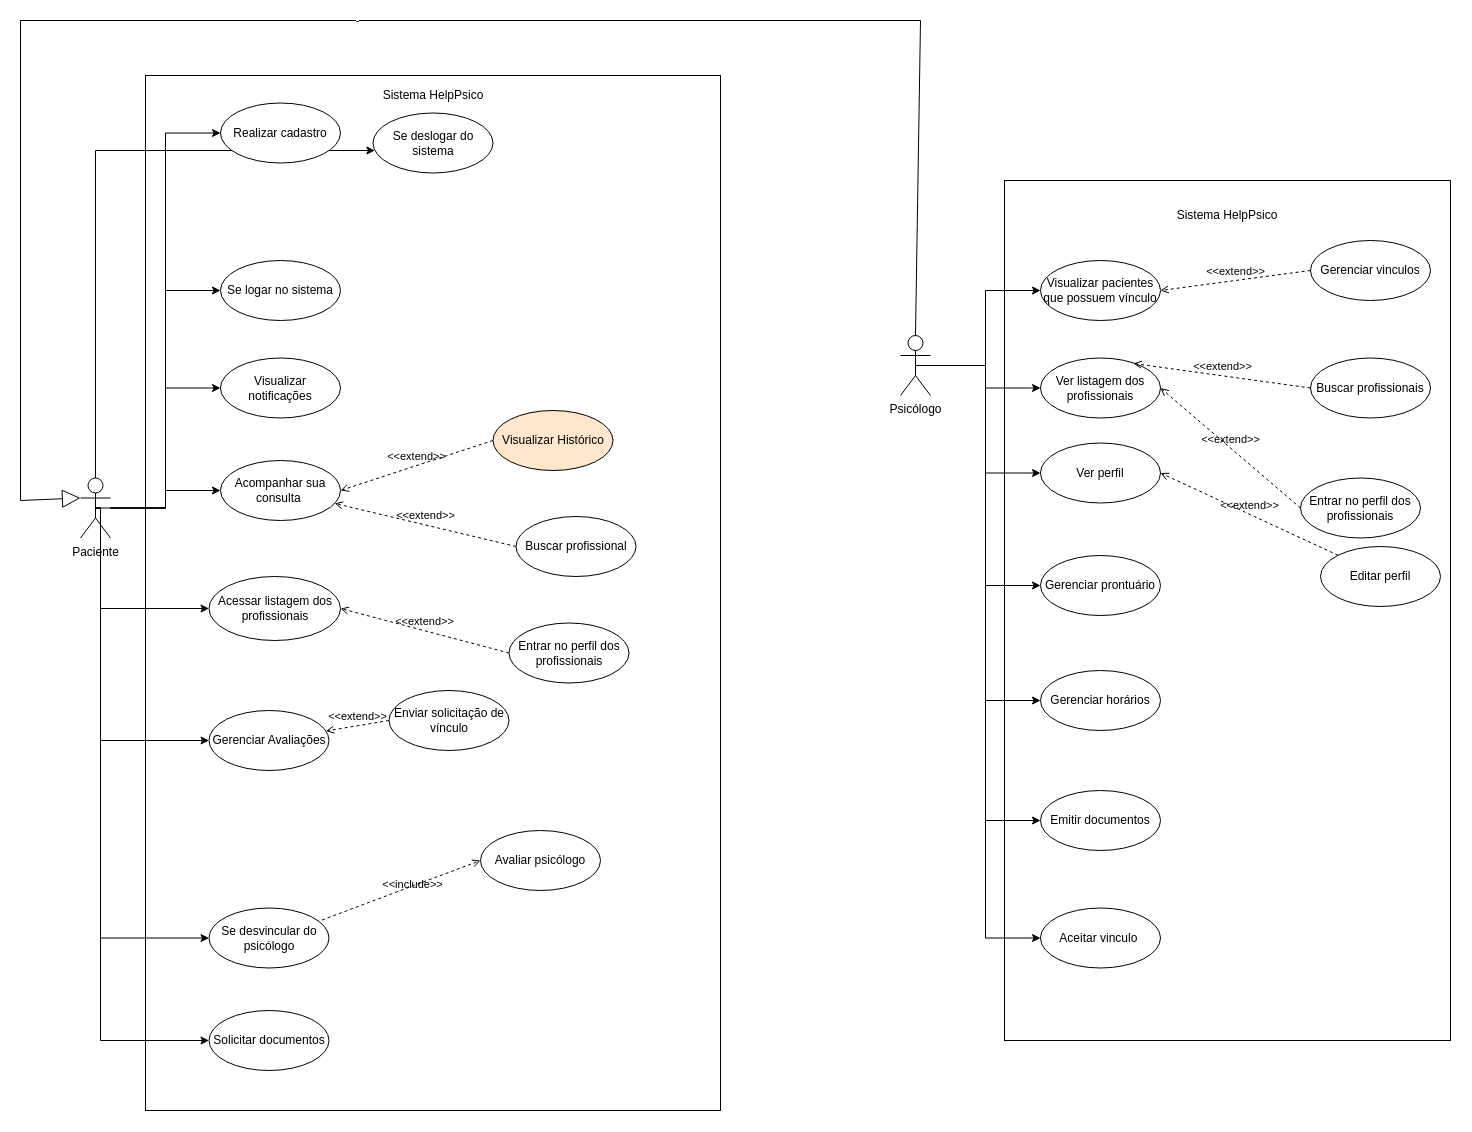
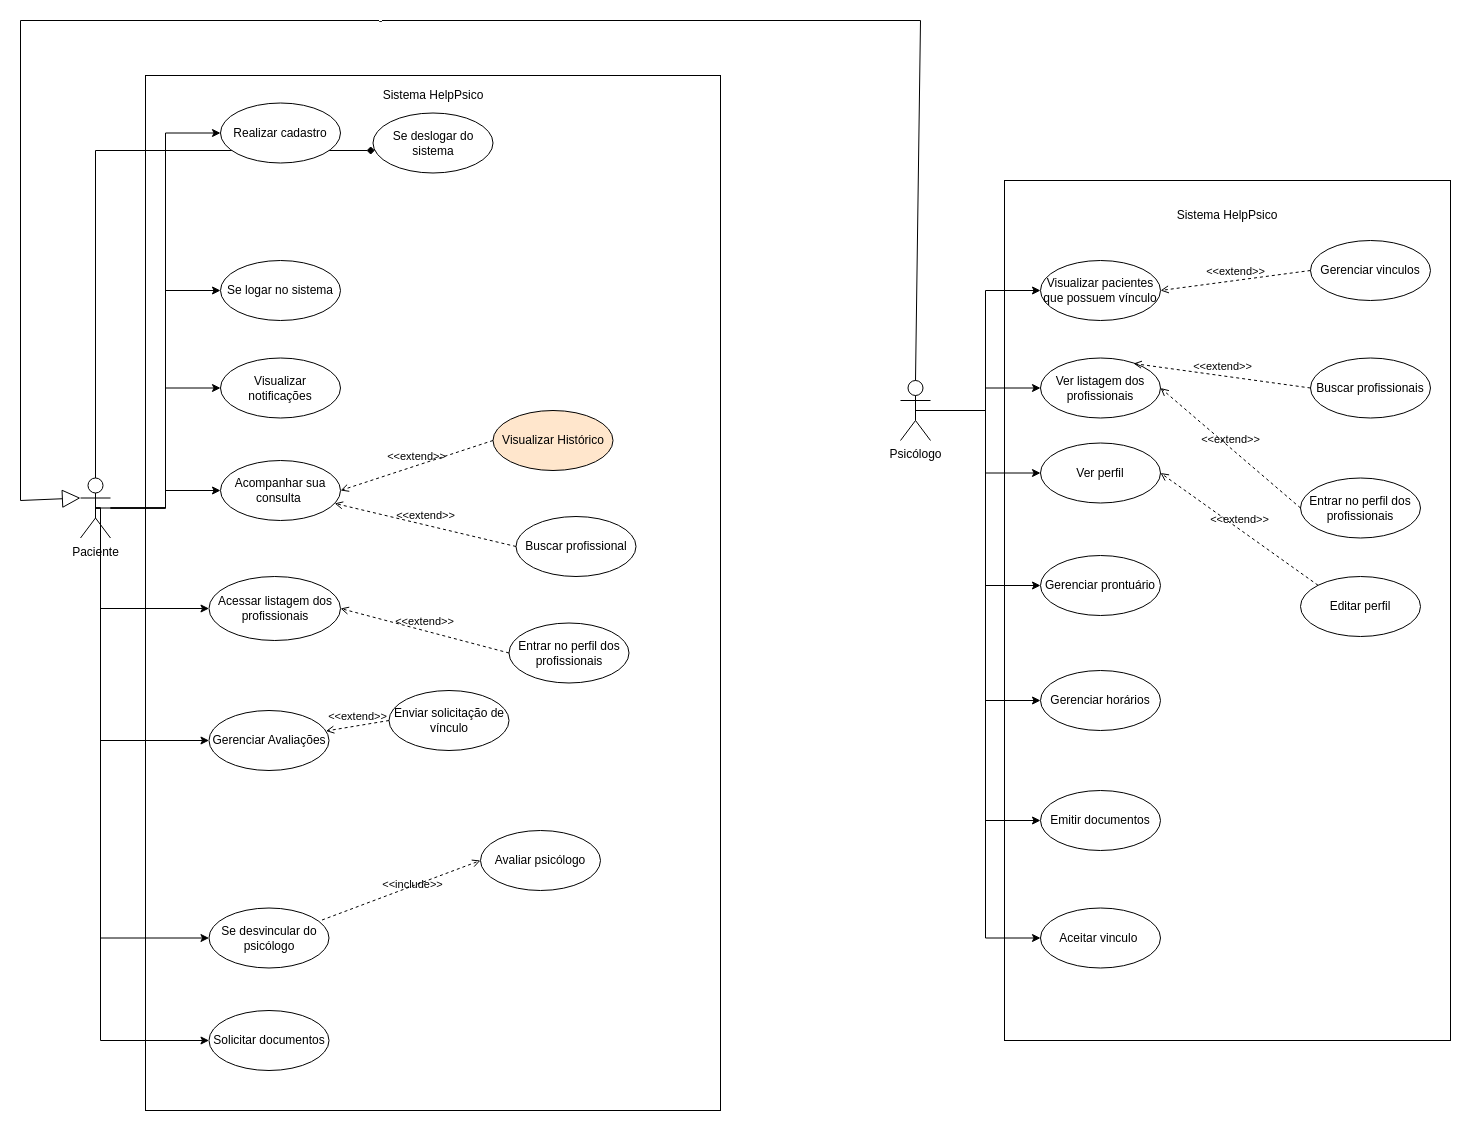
edge "Paciente" -> "Se deslogar do sistema": arrowhead classic -> diamond
node "Psicólogo": moved (916, 366) -> (916, 411)
node "Editar perfil": moved (1381, 577) -> (1361, 607)
